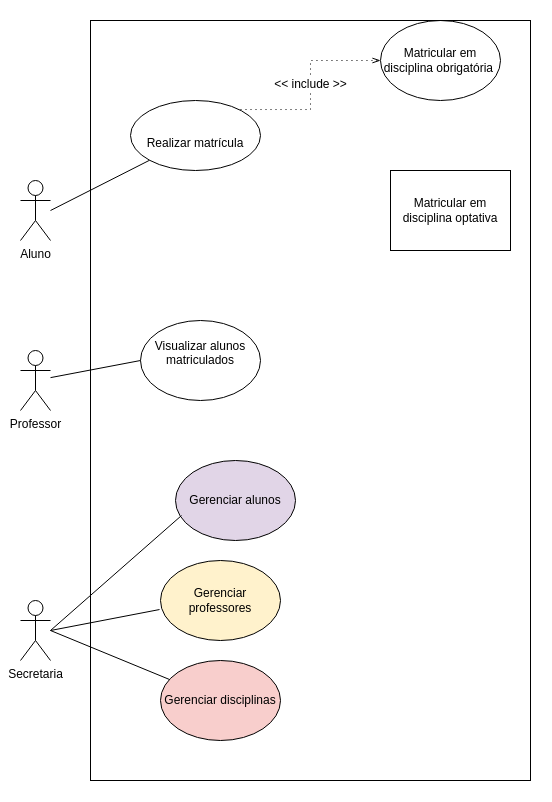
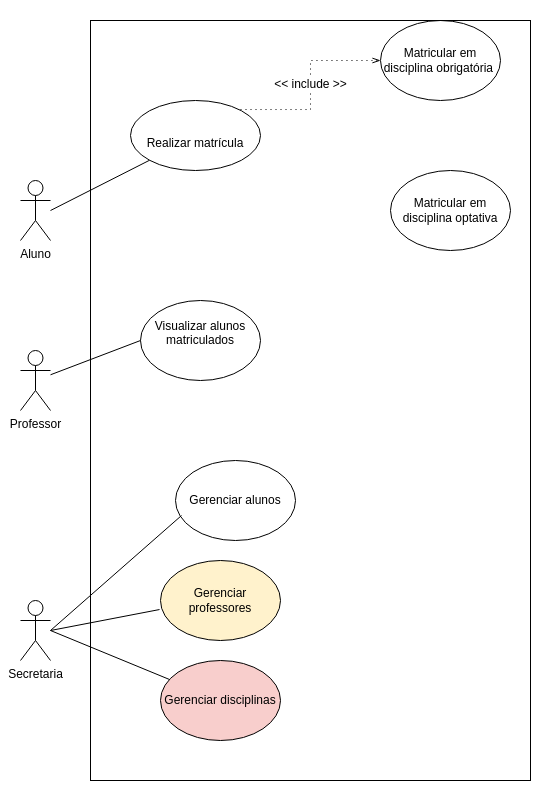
node "Matricular em disciplina optativa": shape rectangle -> ellipse
node "Visualizar alunos matriculados": moved (201, 361) -> (201, 341)
node "Gerenciar alunos": fillcolor #e1d5e7 -> #ffffff
